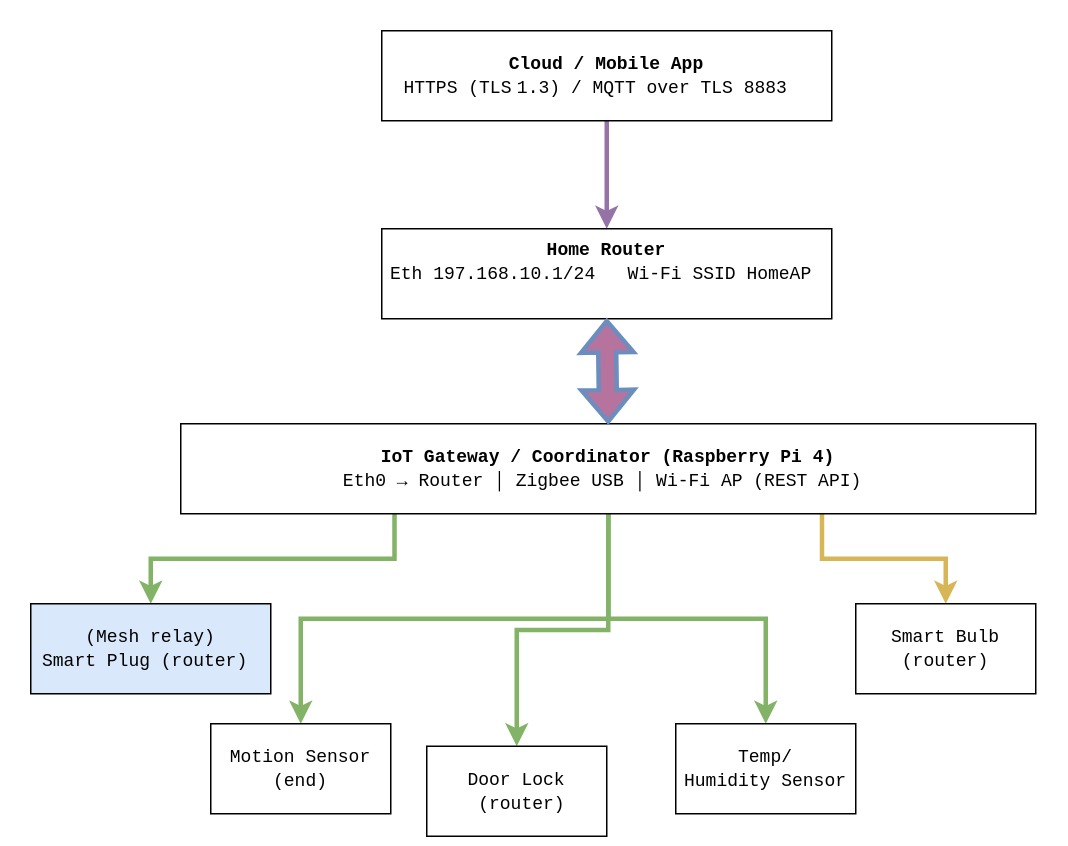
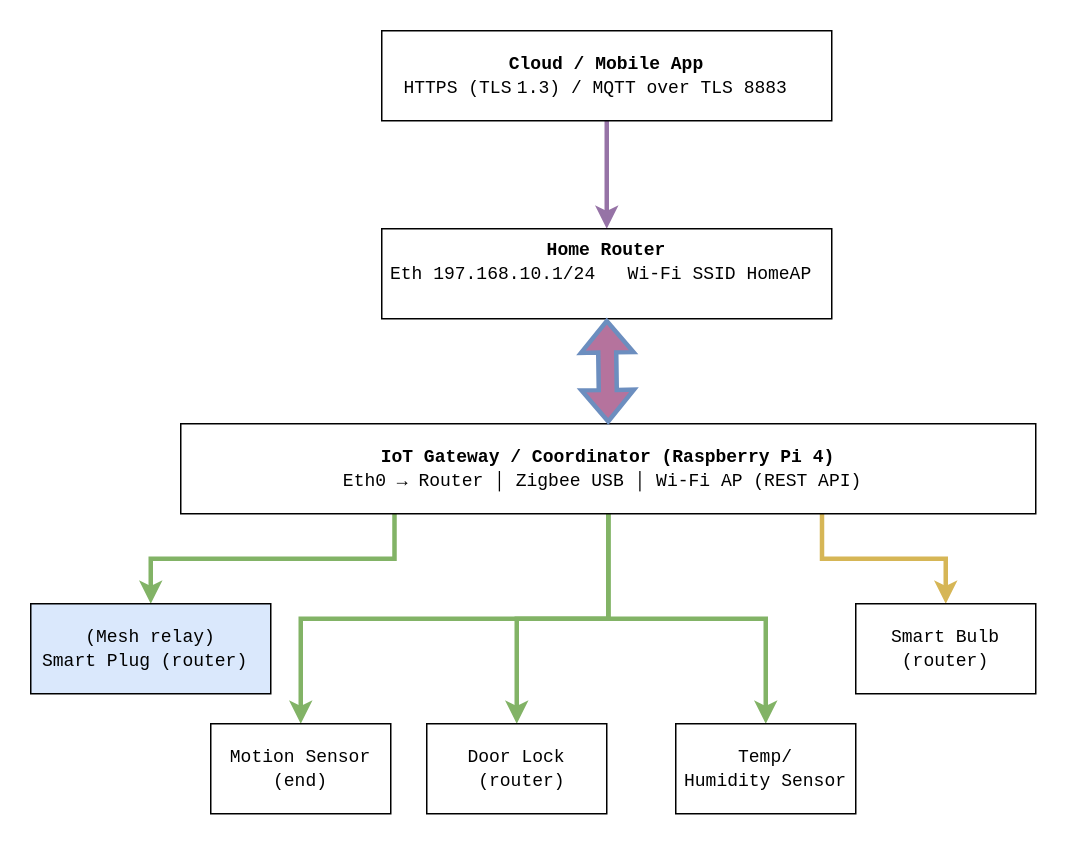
node "Door Lock (router)": moved (517, 791) -> (517, 769)
